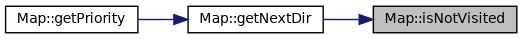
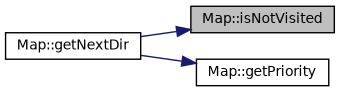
edge "Map::getPriority" -> "Map::getNextDir": reversed
